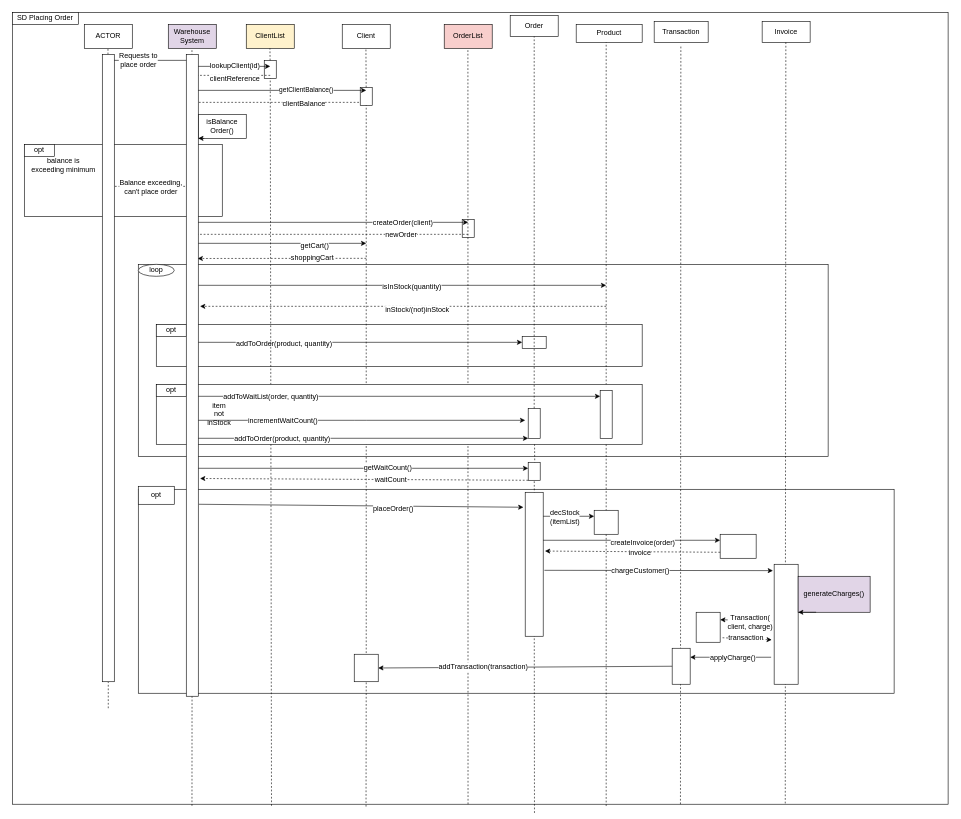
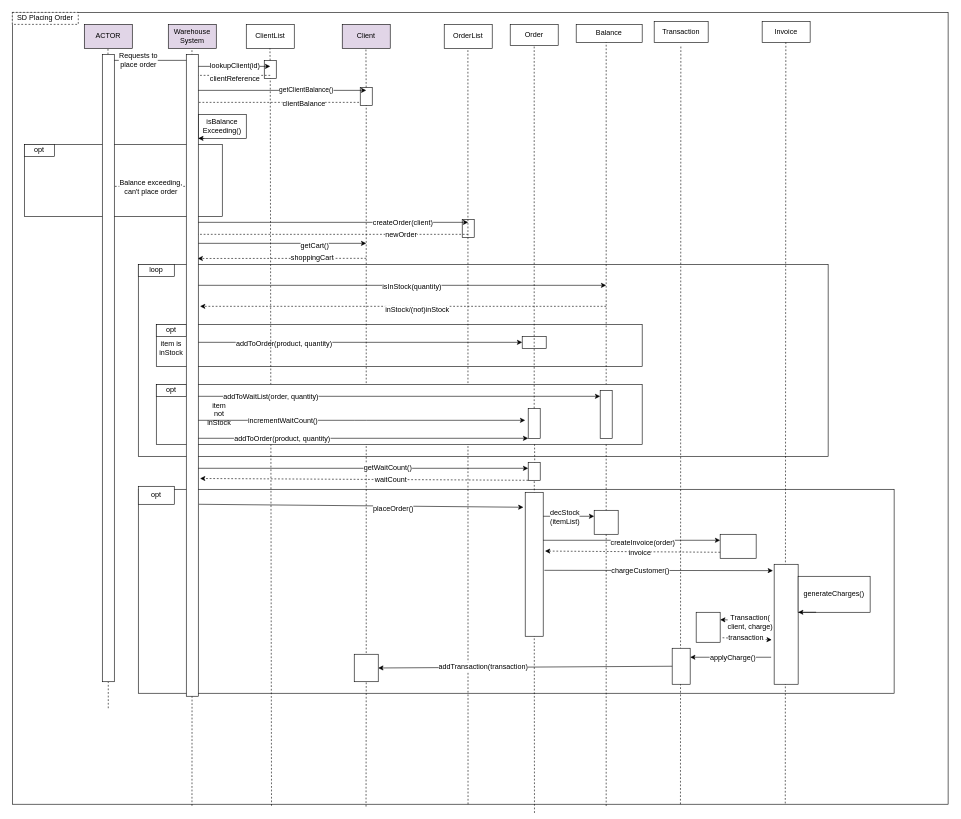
node "SD Placing Order": style solid -> dashed
node "Order": moved (534, 26) -> (534, 35)
node "Product": label "Product" -> "Balance"
node "ACTOR": fillcolor #ffffff -> #e1d5e7
node "ClientList": fillcolor #fff2cc -> #ffffff
node "Client": fillcolor #ffffff -> #e1d5e7
node "OrderList": fillcolor #f8cecc -> #ffffff
node "isBalance Order()": label "isBalance Order()" -> "isBalance Exceeding()"
node "balance is exceeding minimum": removed
node "loop": shape ellipse -> rectangle
node "item is inStock": added
node "generateCharges()": fillcolor #e1d5e7 -> #ffffff
